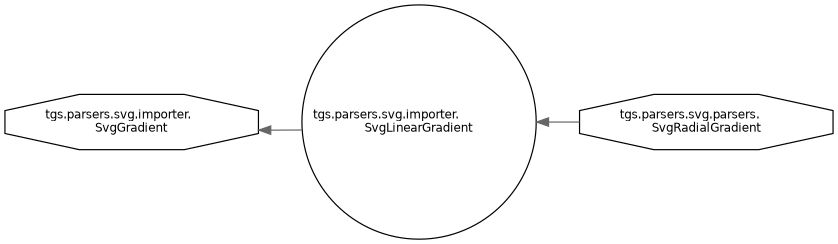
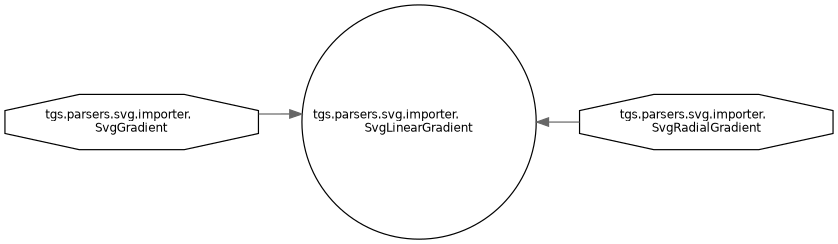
node "tgs.parsers.svg.parsers. SvgRadialGradient": label "tgs.parsers.svg.parsers. SvgRadialGradient" -> "tgs.parsers.svg.importer. SvgRadialGradient"
edge "tgs.parsers.svg.importer. SvgLinearGradient" -> "tgs.parsers.svg.importer. SvgGradient": reversed
